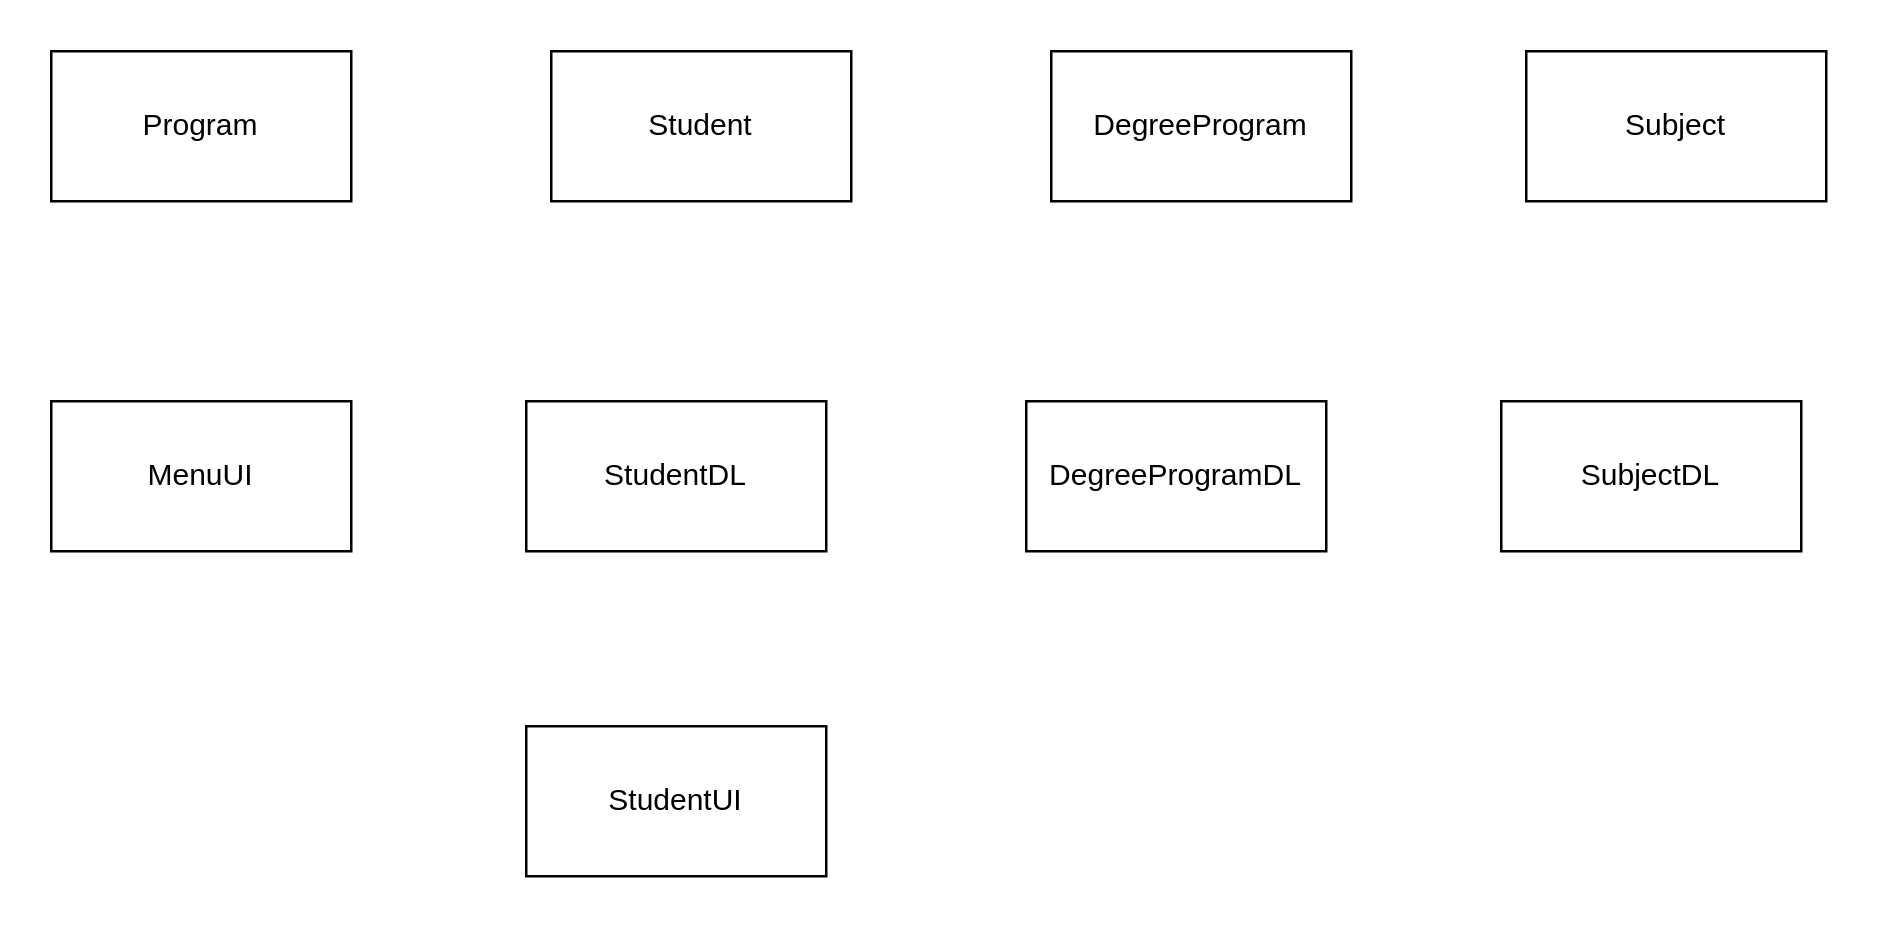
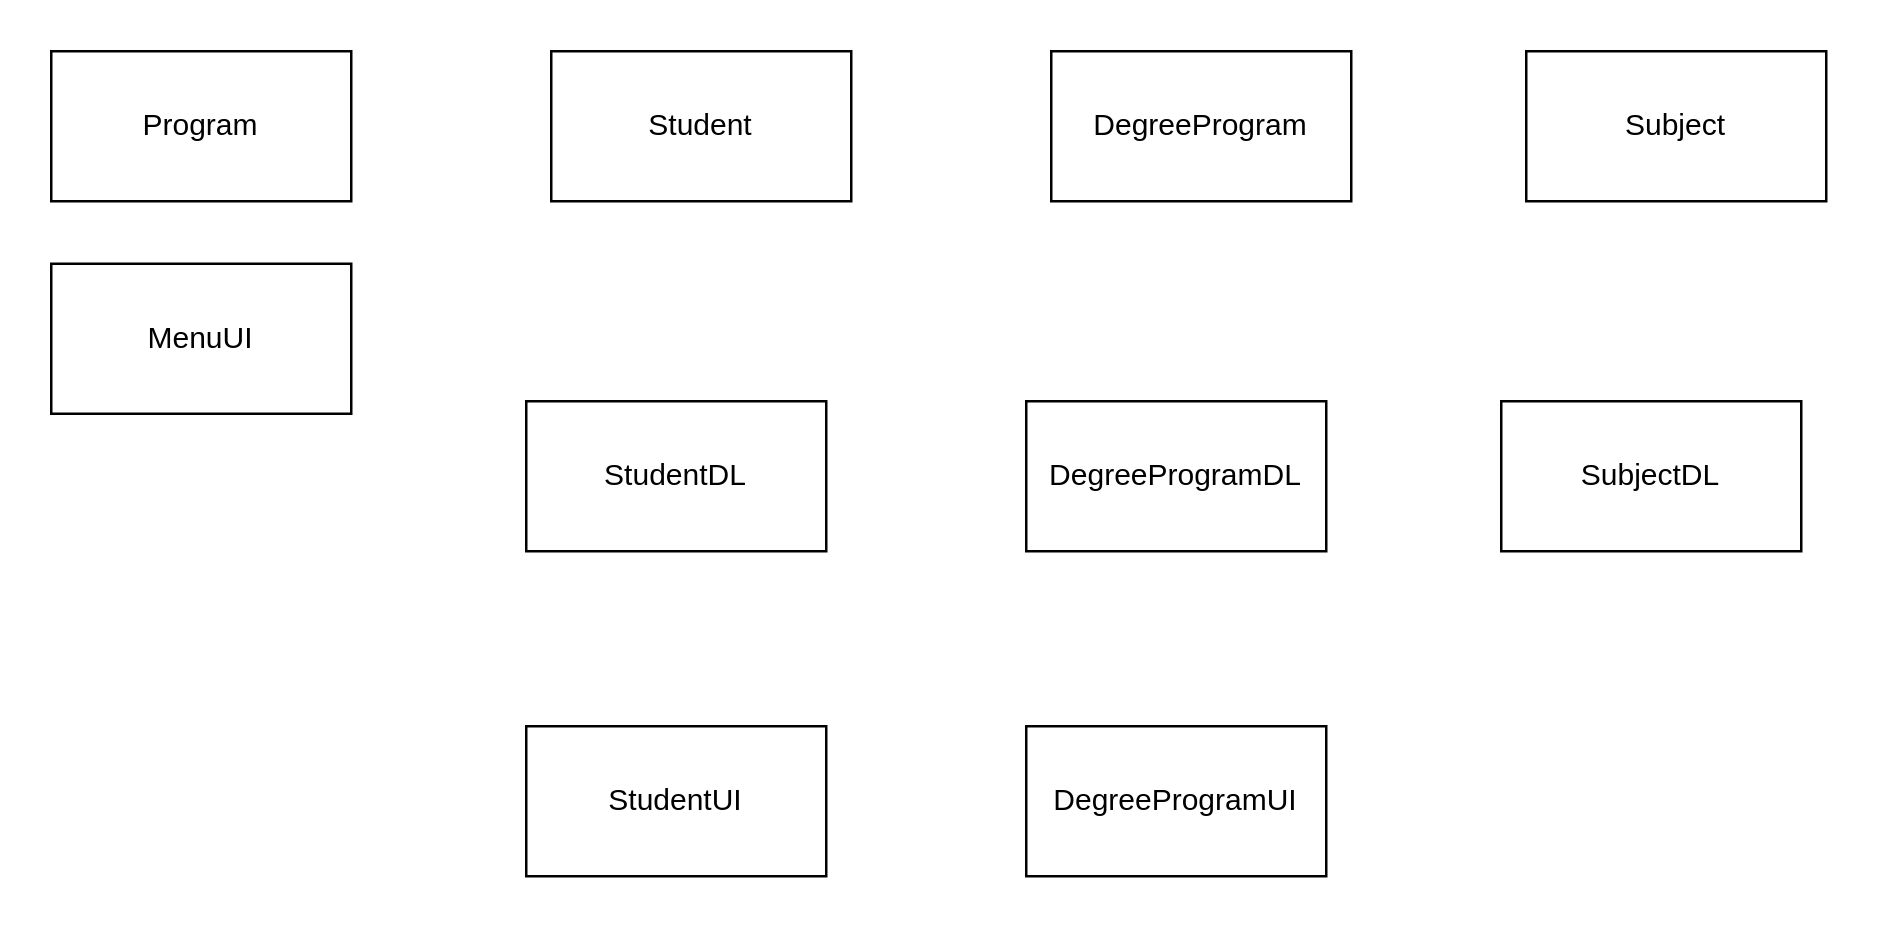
node "MenuUI": moved (201, 476) -> (201, 339)
node "DegreeProgramUI": added
